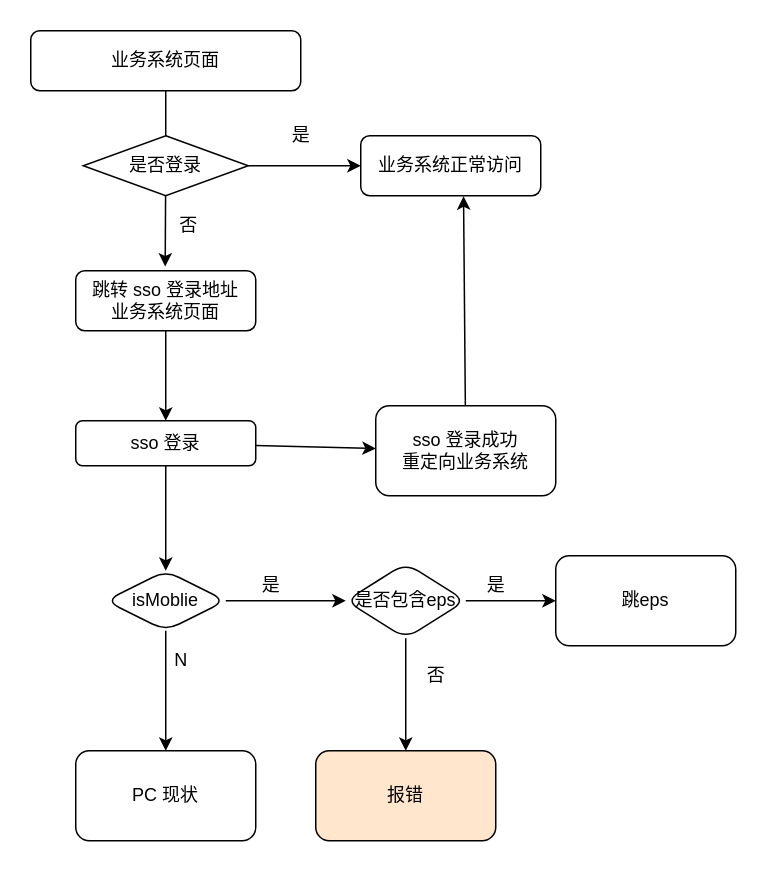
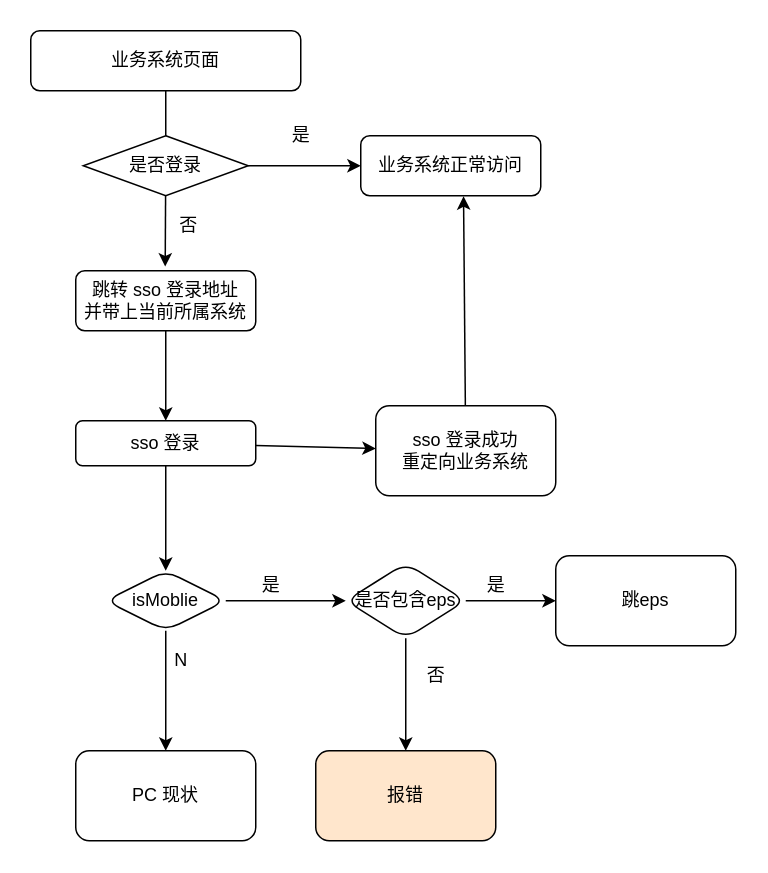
node "跳转 sso 登录地址 业务系统页面": label "跳转 sso 登录地址 业务系统页面" -> "跳转 sso 登录地址 并带上当前所属系统"
